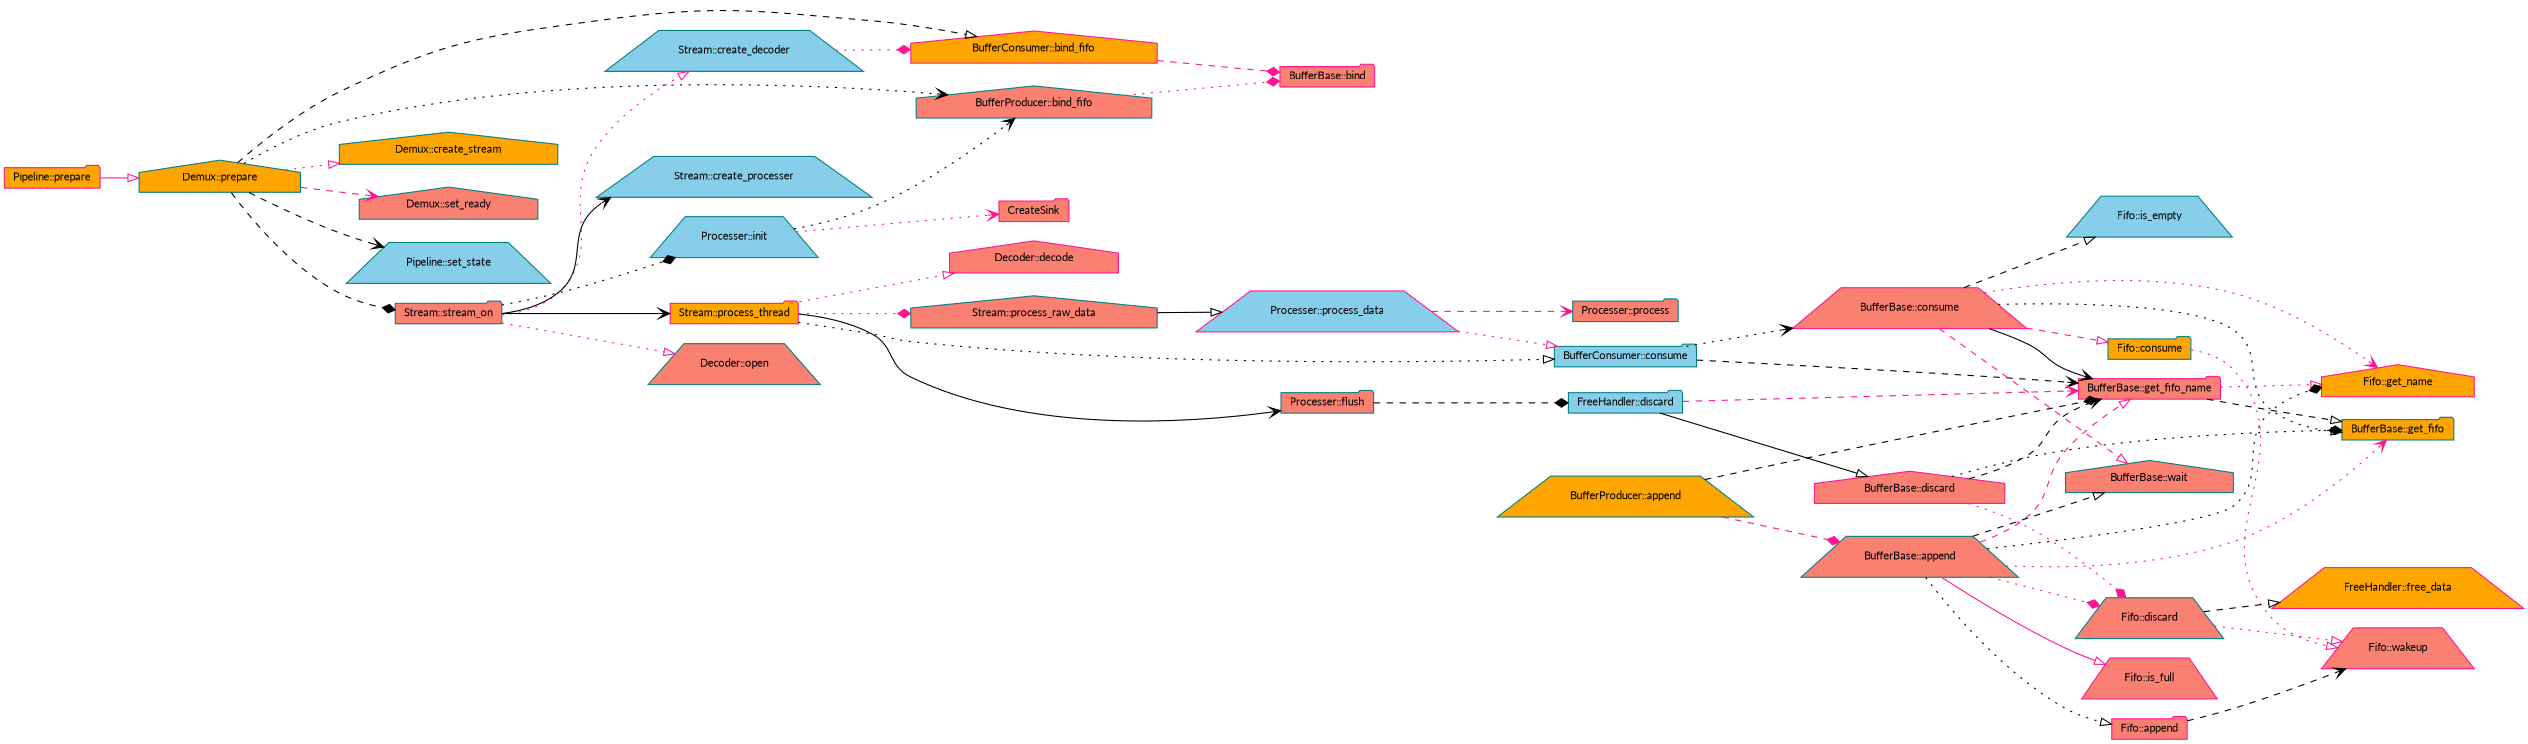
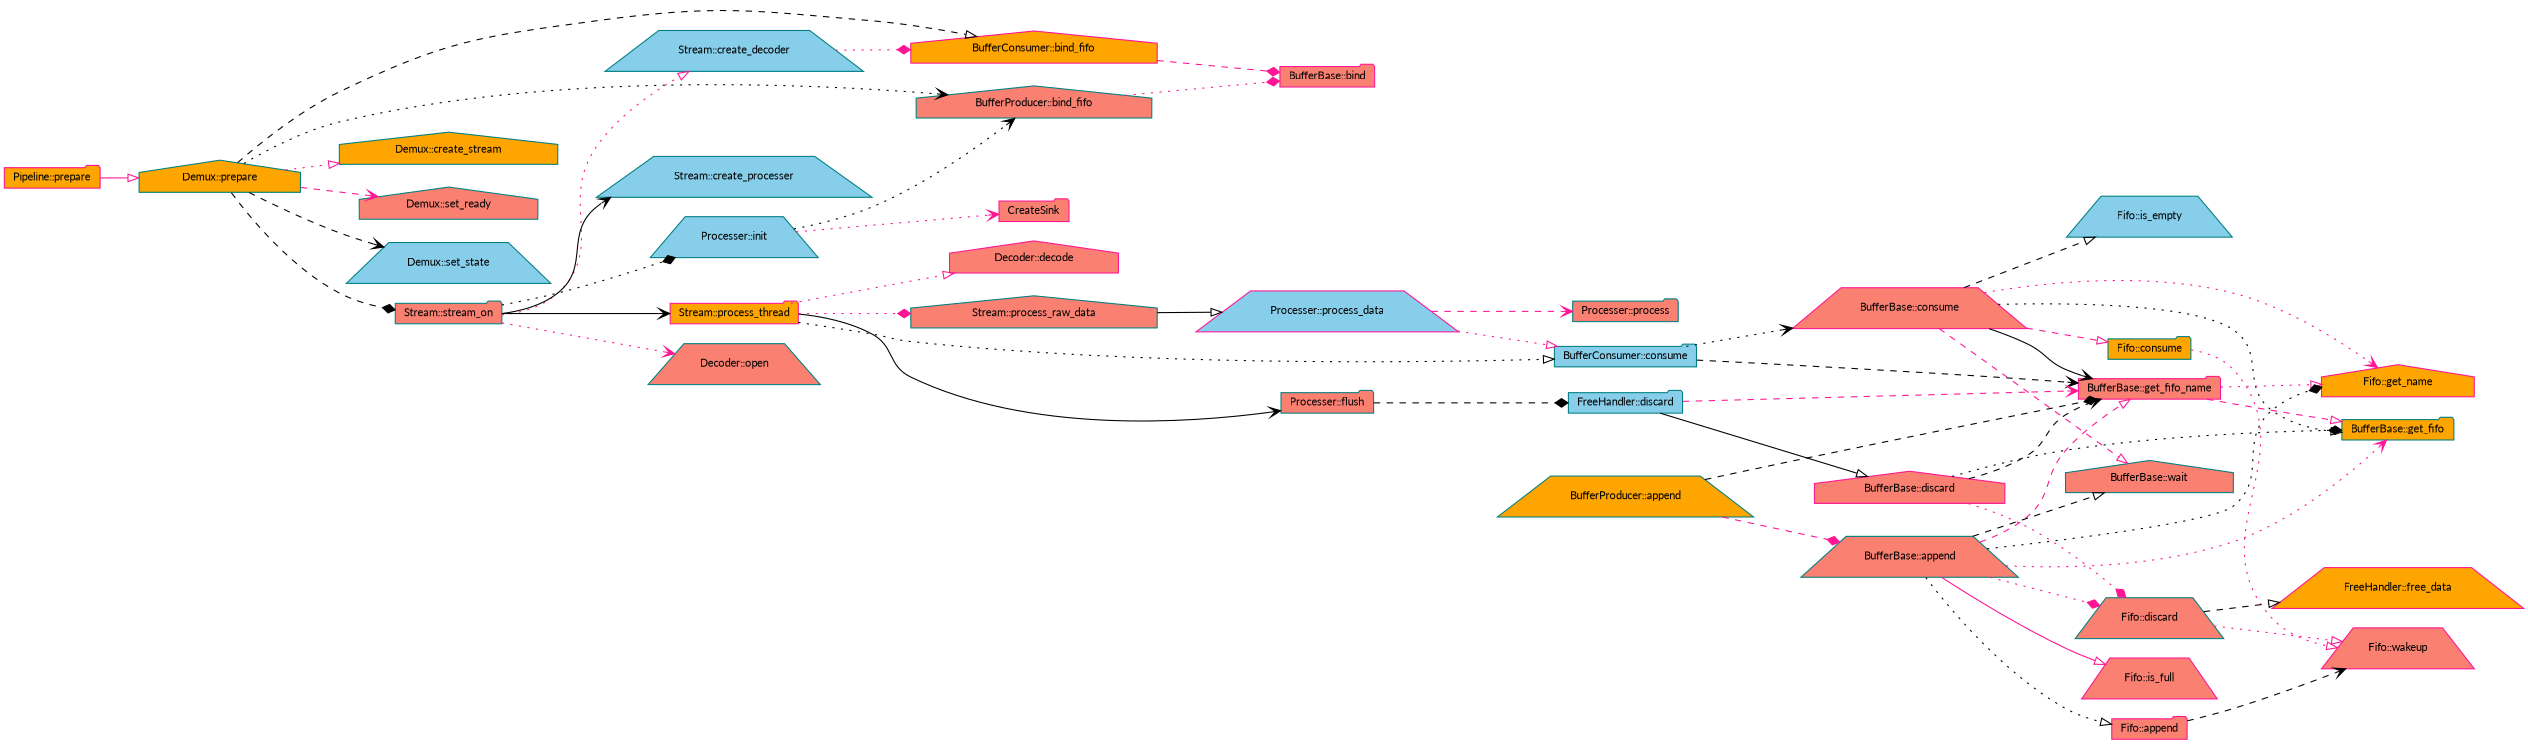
node "Pipeline::set_state": label "Pipeline::set_state" -> "Demux::set_state"
edge "Stream::stream_on" -> "Decoder::open": arrowhead onormal -> vee
edge "BufferBase::get_fifo_name" -> "BufferBase::get_fifo": color black -> deeppink
